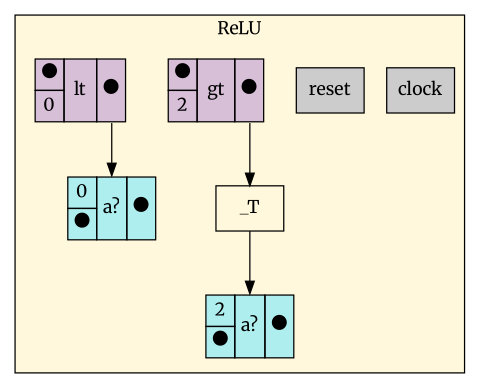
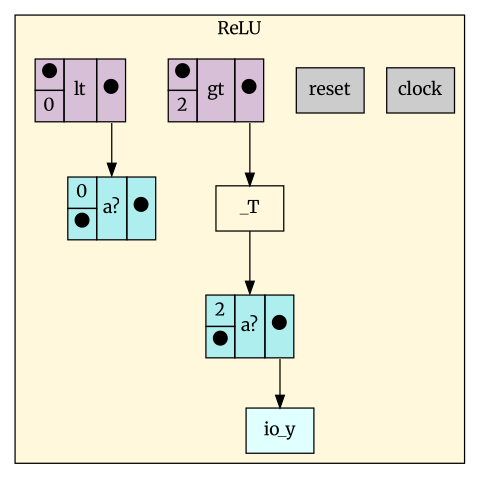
node "io_y": added
